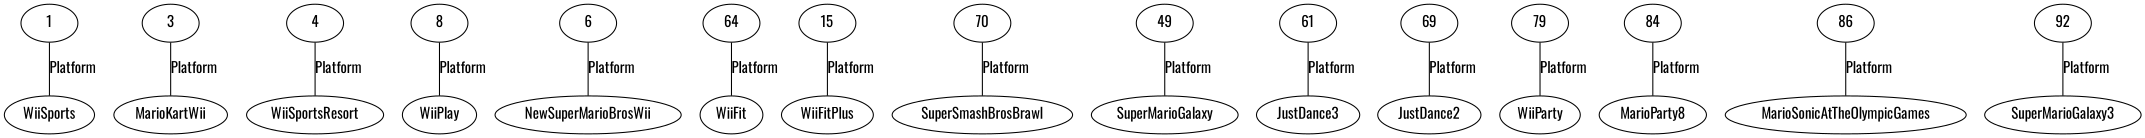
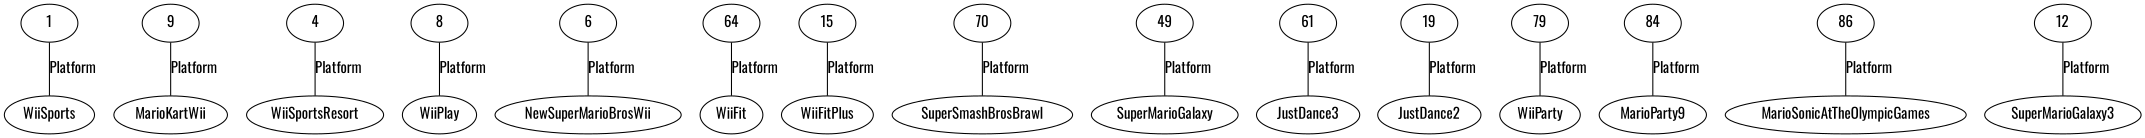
node "3": label "3" -> "9"
node "69": label "69" -> "19"
node "92": label "92" -> "12"
node "MarioParty8": label "MarioParty8" -> "MarioParty9"
